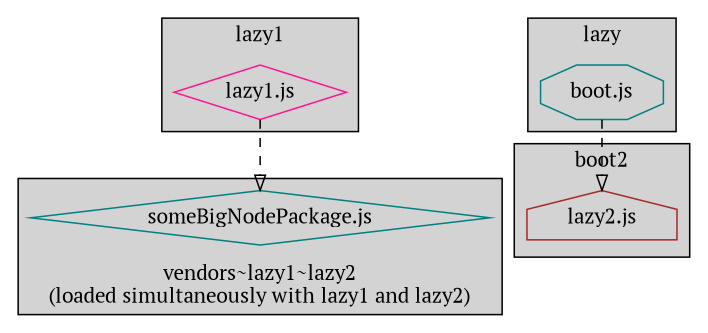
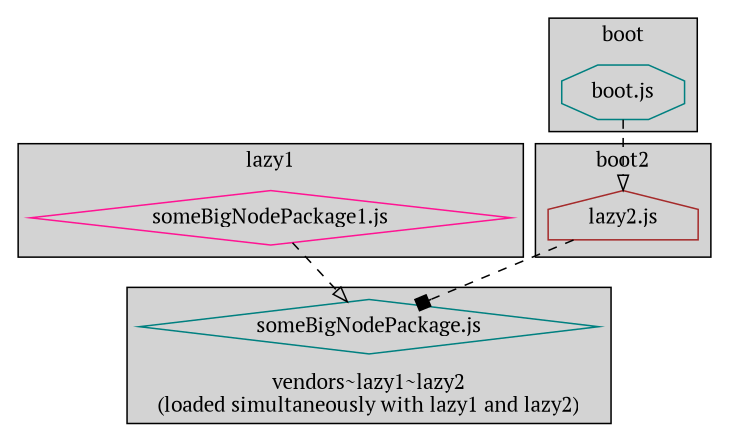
cluster "lazy": label "lazy" -> "boot"
node "lazy1.js": label "lazy1.js" -> "someBigNodePackage1.js"
edge "lazy2.js" -> "someBigNodePackage.js": added
